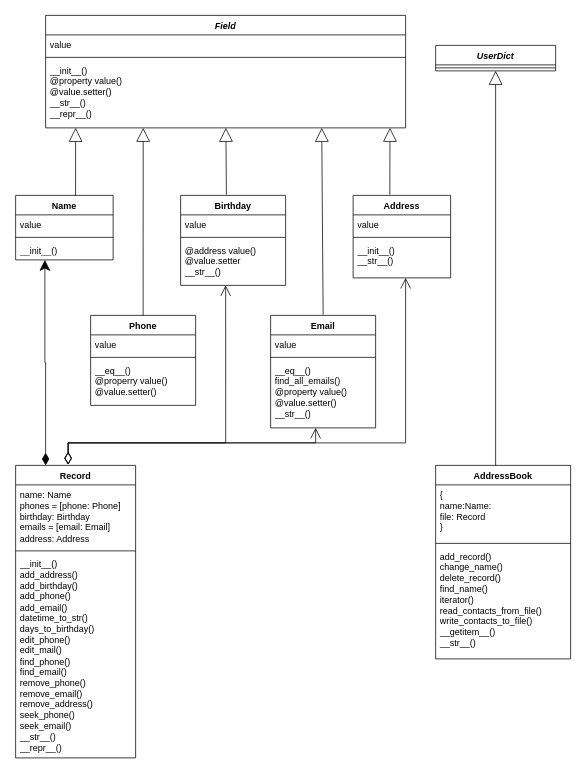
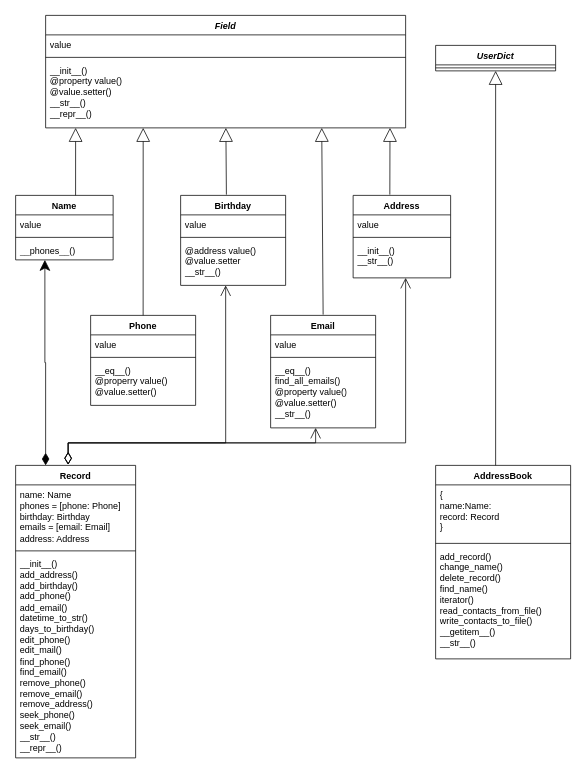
node "__init__()": label "__init__()" -> "__phones__()"
node "{ name:Name: file: Record }": label "{ name:Name: file: Record }" -> "{ name:Name: record: Record }"
